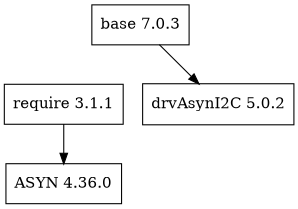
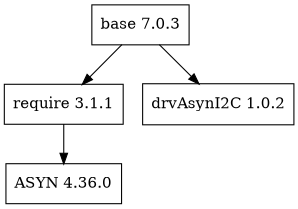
edge "base 7.0.3" -> "require 3.1.1": added
node "drvAsynI2C 5.0.2": label "drvAsynI2C 5.0.2" -> "drvAsynI2C 1.0.2"
